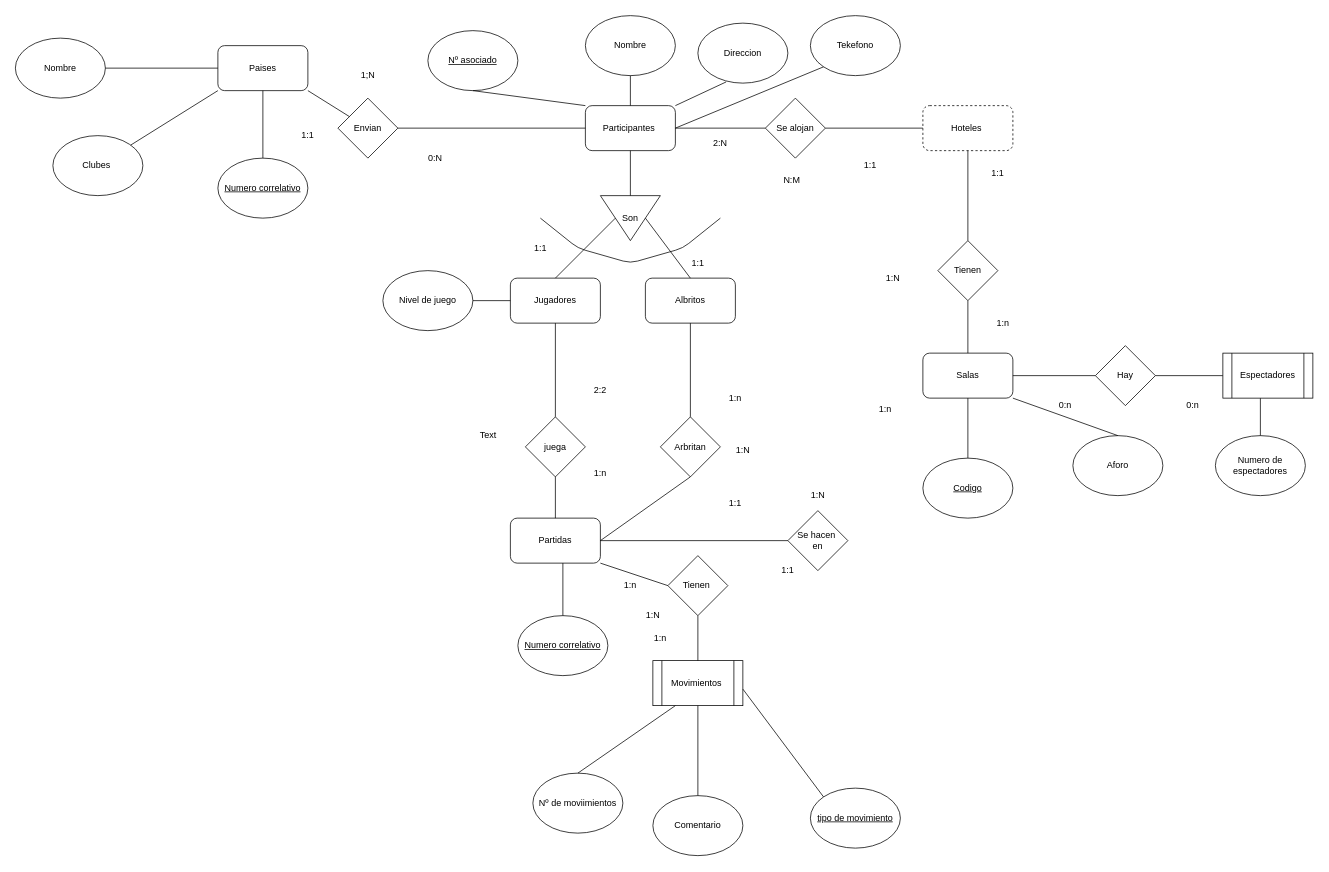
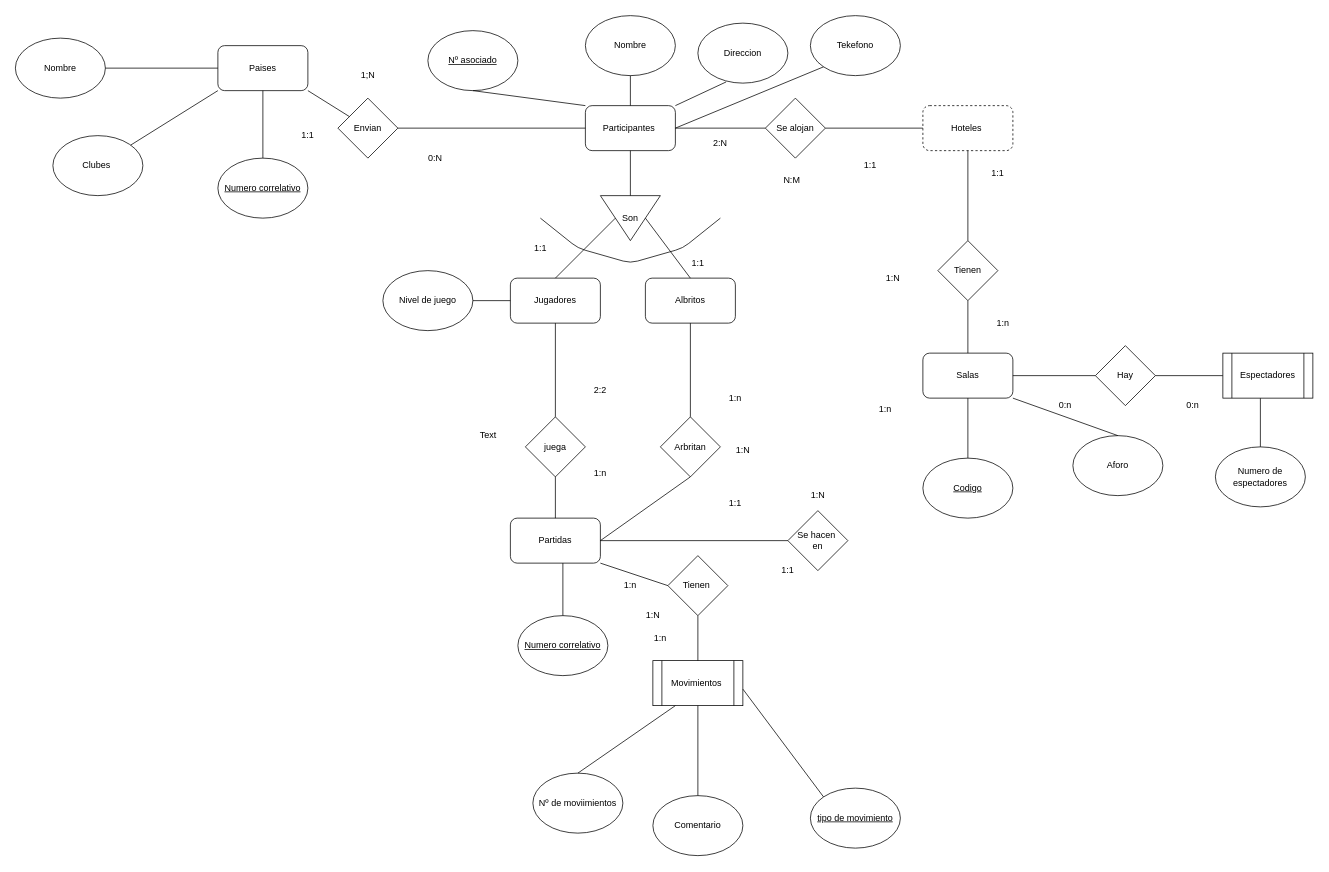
node "Numero de espectadores": moved (1260, 465) -> (1260, 477)
